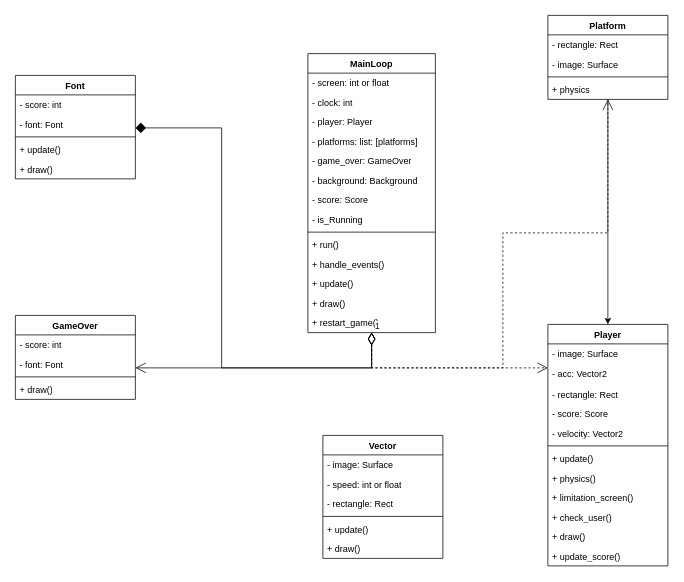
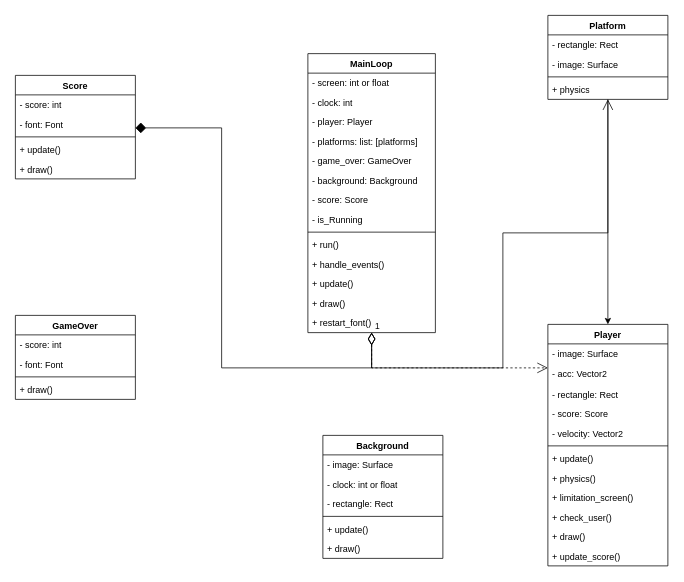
node "Font": label "Font" -> "Score"
edge "Platform" -- "MainLoop": style dashed -> solid
node "+ restart_game()": label "+ restart_game()" -> "+ restart_font()"
edge "MainLoop" -- "GameOver": removed, label "1"
node "Vector": label "Vector" -> "Background"
node "- speed: int or float": label "- speed: int or float" -> "- clock: int or float"
